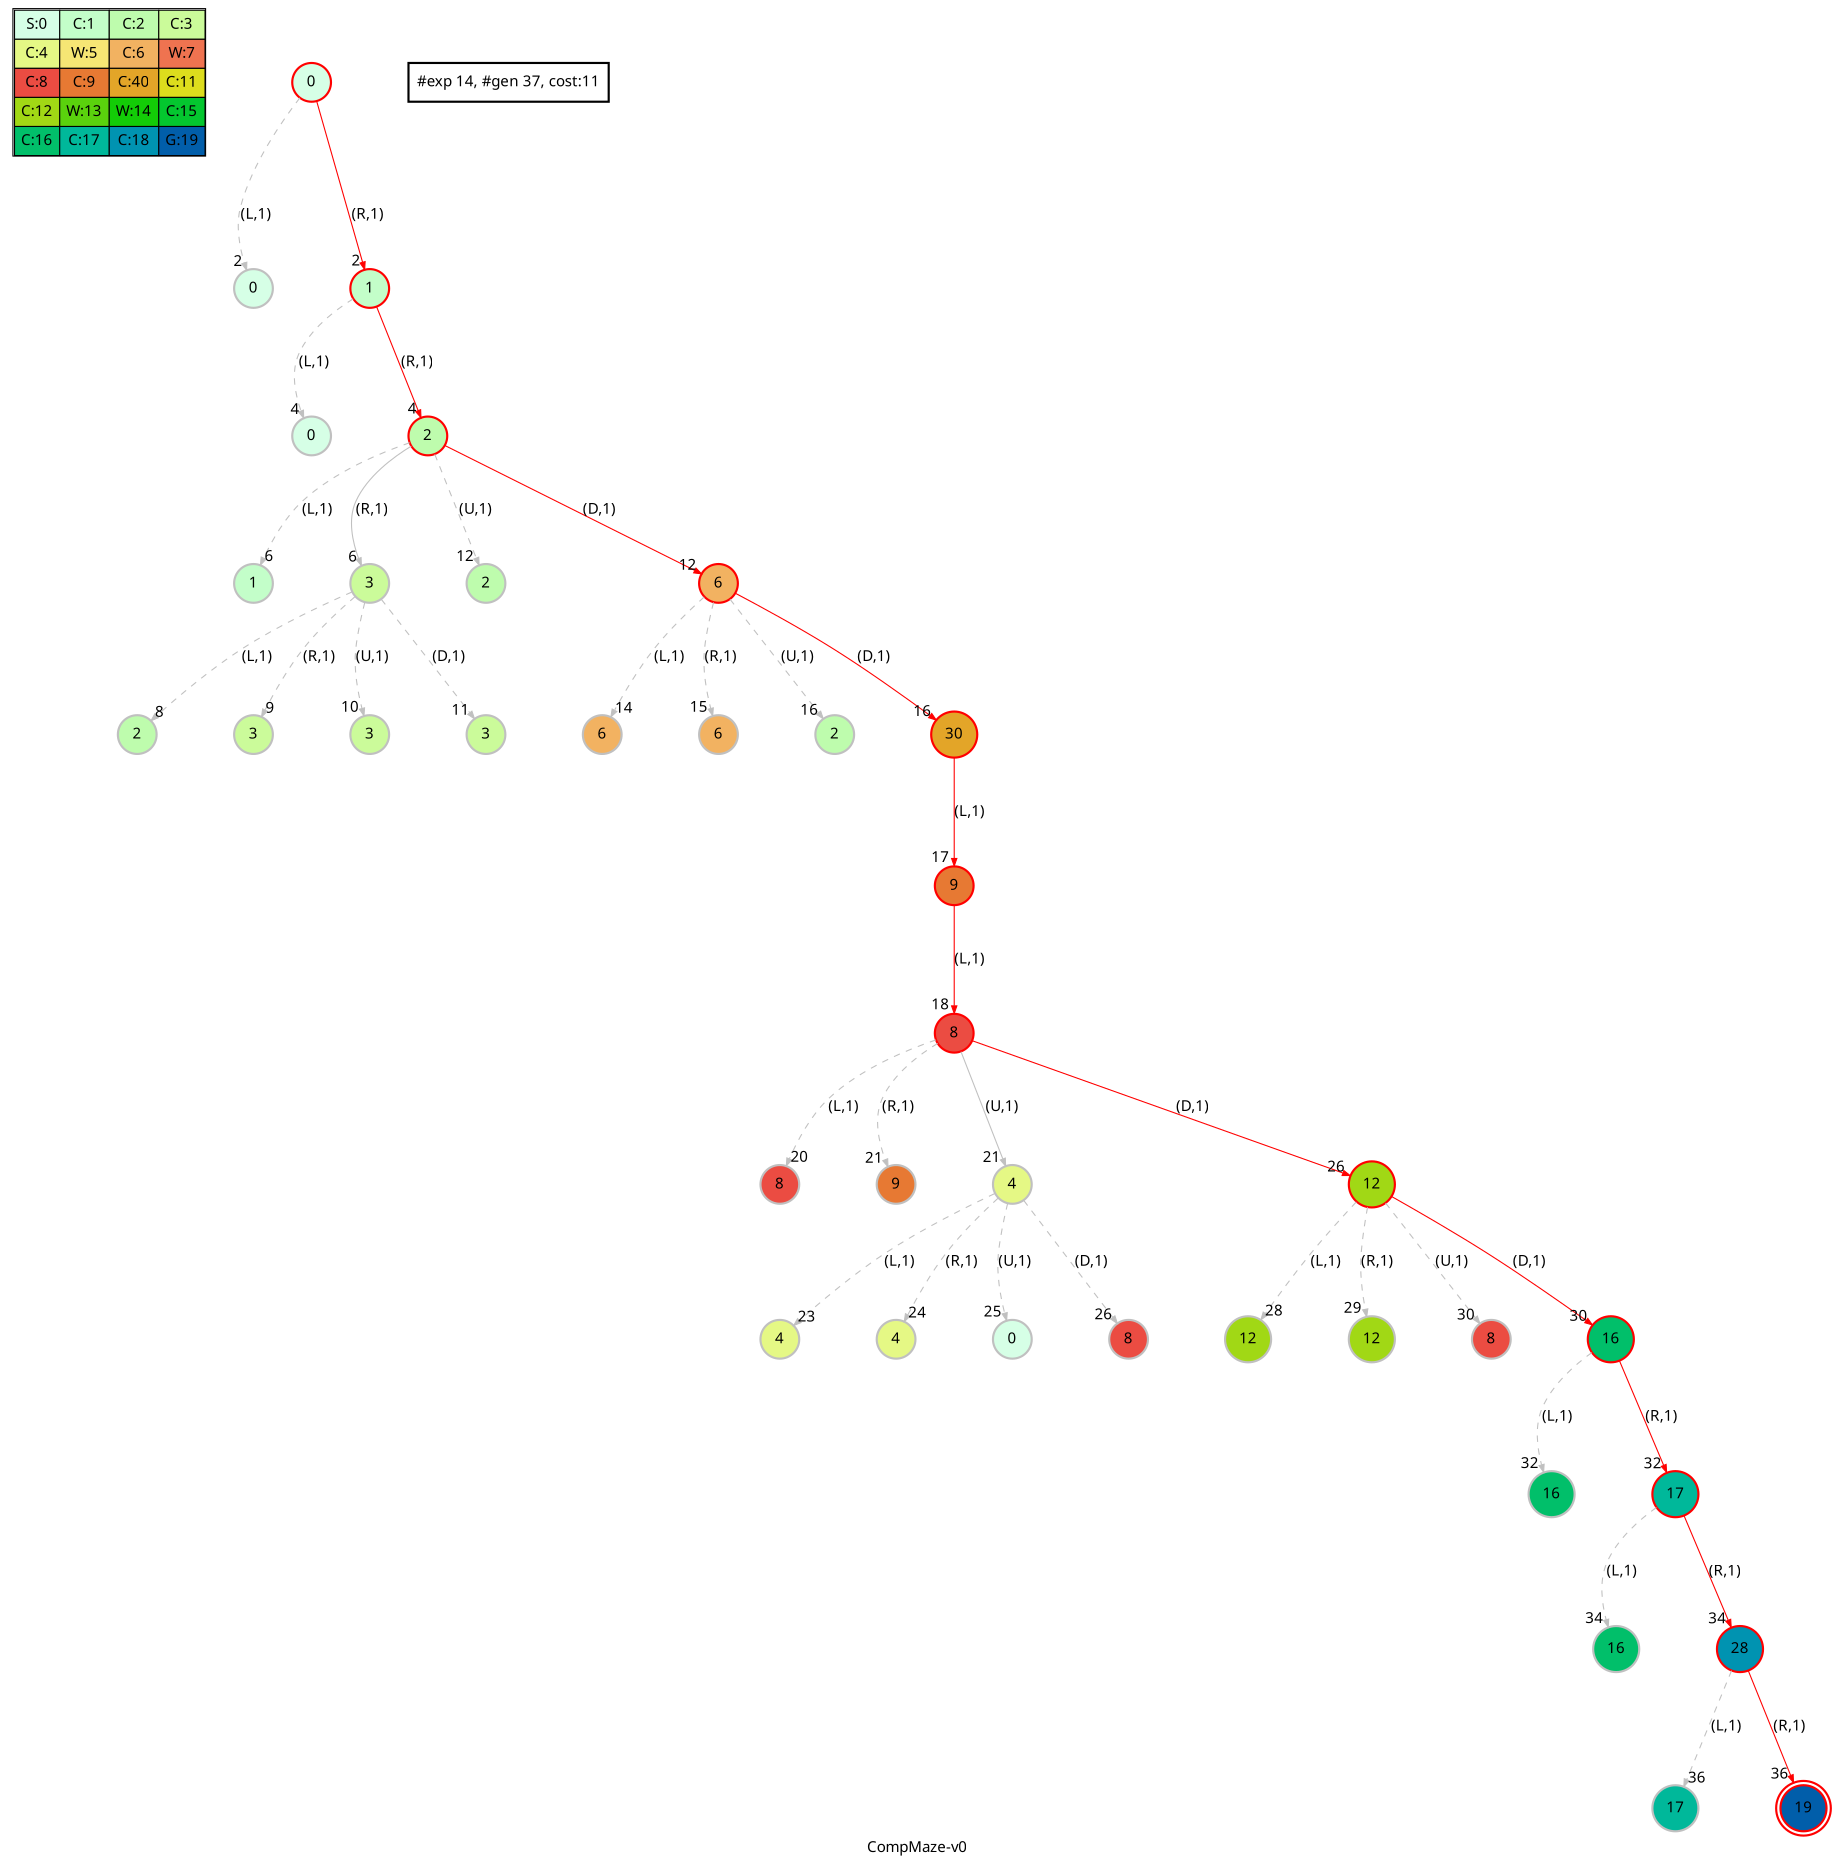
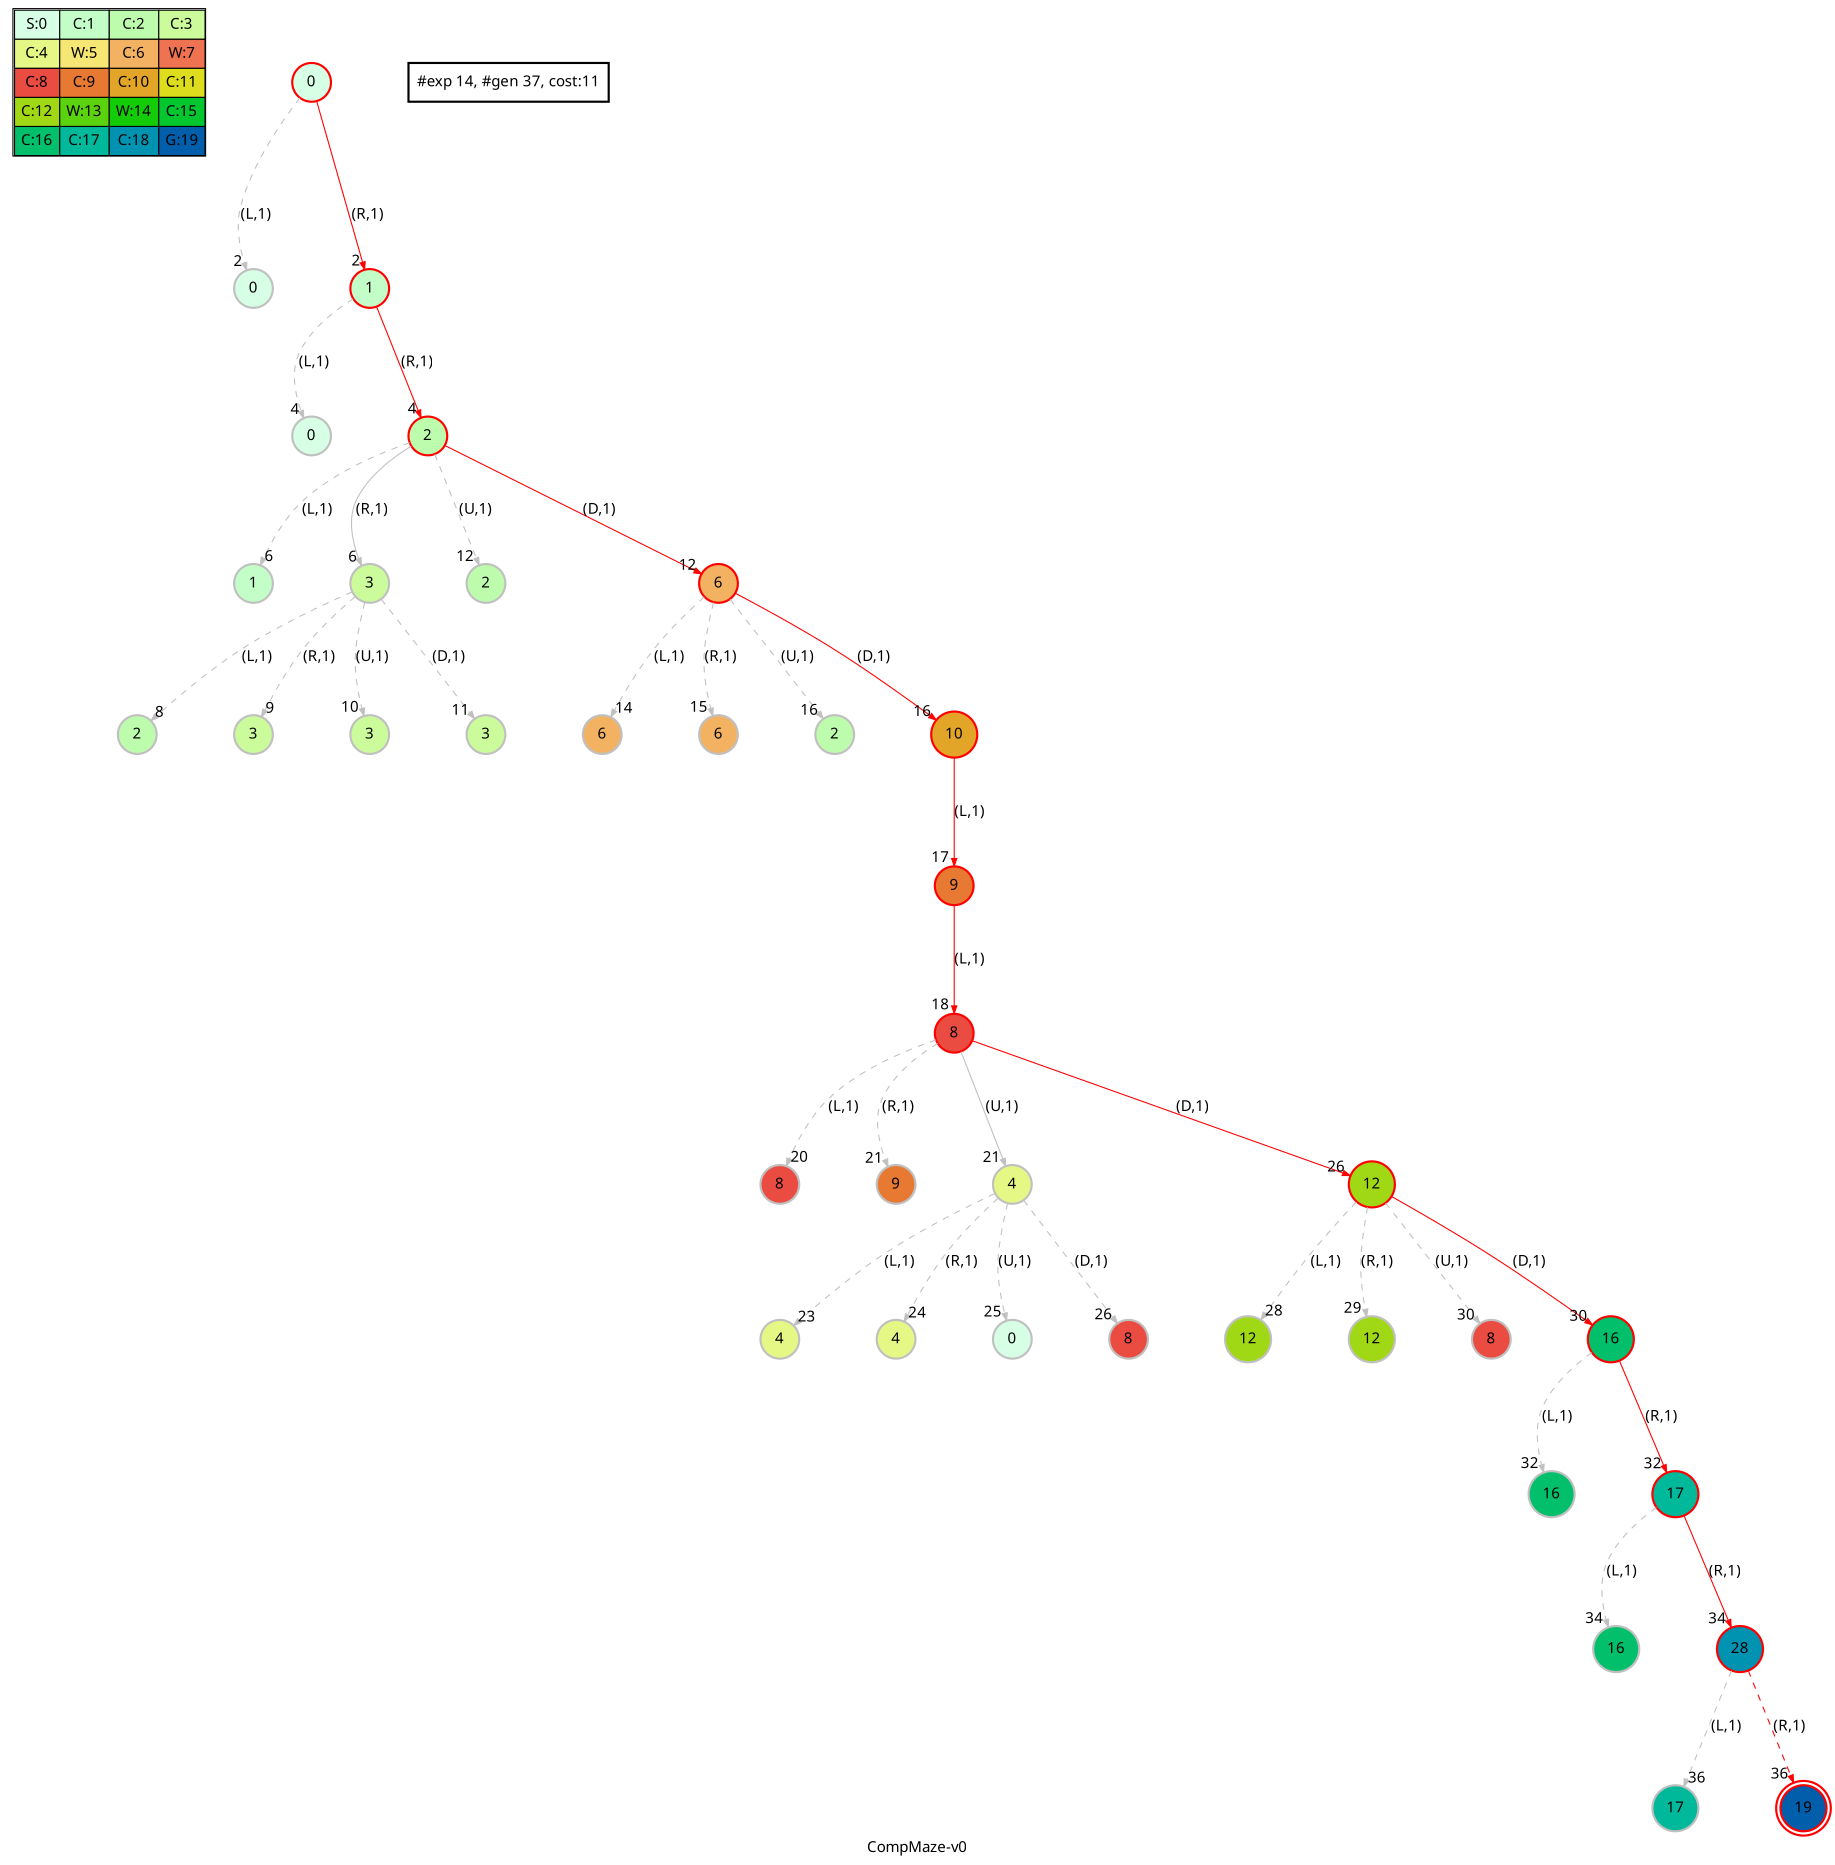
node "S:0": text "C:40" -> "C:10"
node "30": label "30" -> "10"
edge "28" -> "19": style solid -> dashed
